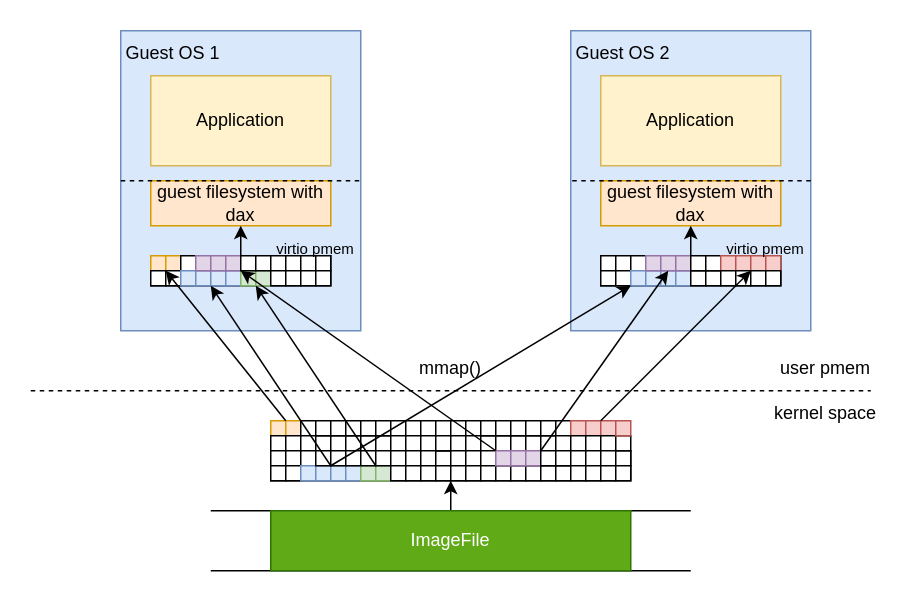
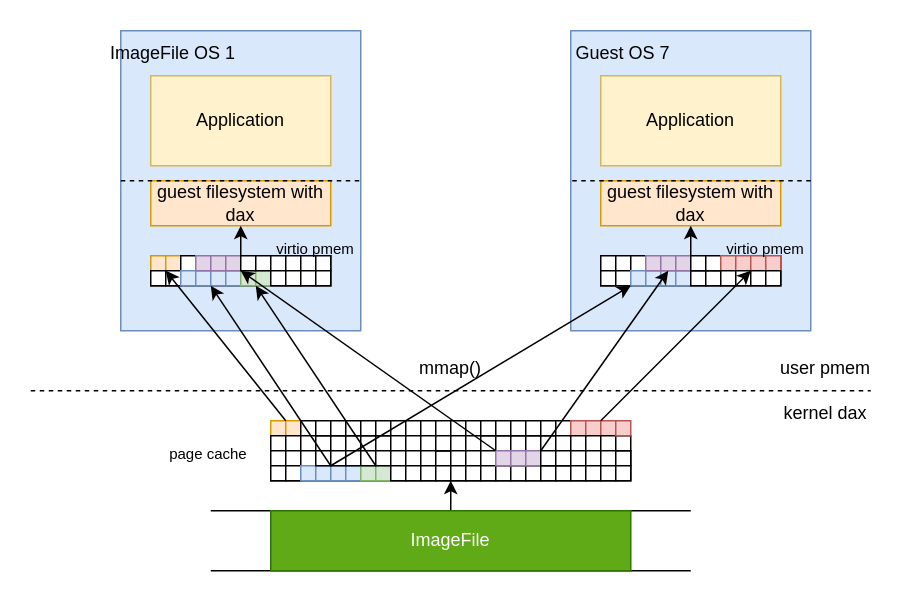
node "Guest OS 1": label "Guest OS 1" -> "ImageFile OS 1"
node "Guest OS 2": label "Guest OS 2" -> "Guest OS 7"
node "kernel space": label "kernel space" -> "kernel dax"
node "page cache": added
